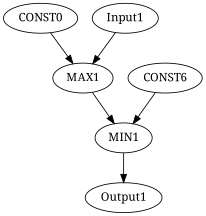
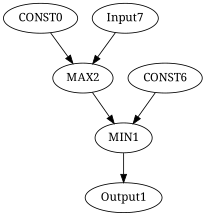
node "Input1": label "Input1" -> "Input7"
node "MAX1": label "MAX1" -> "MAX2"
